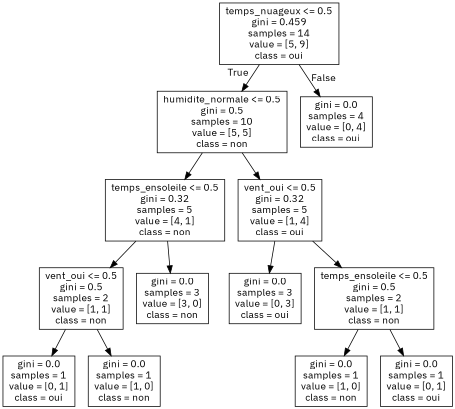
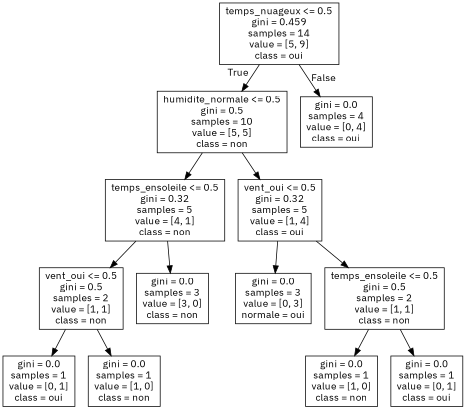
node "gini = 0.0 samples = 3 value = [0, 3] class = oui": label "gini = 0.0 samples = 3 value = [0, 3] class = oui" -> "gini = 0.0 samples = 3 value = [0, 3] normale = oui"
